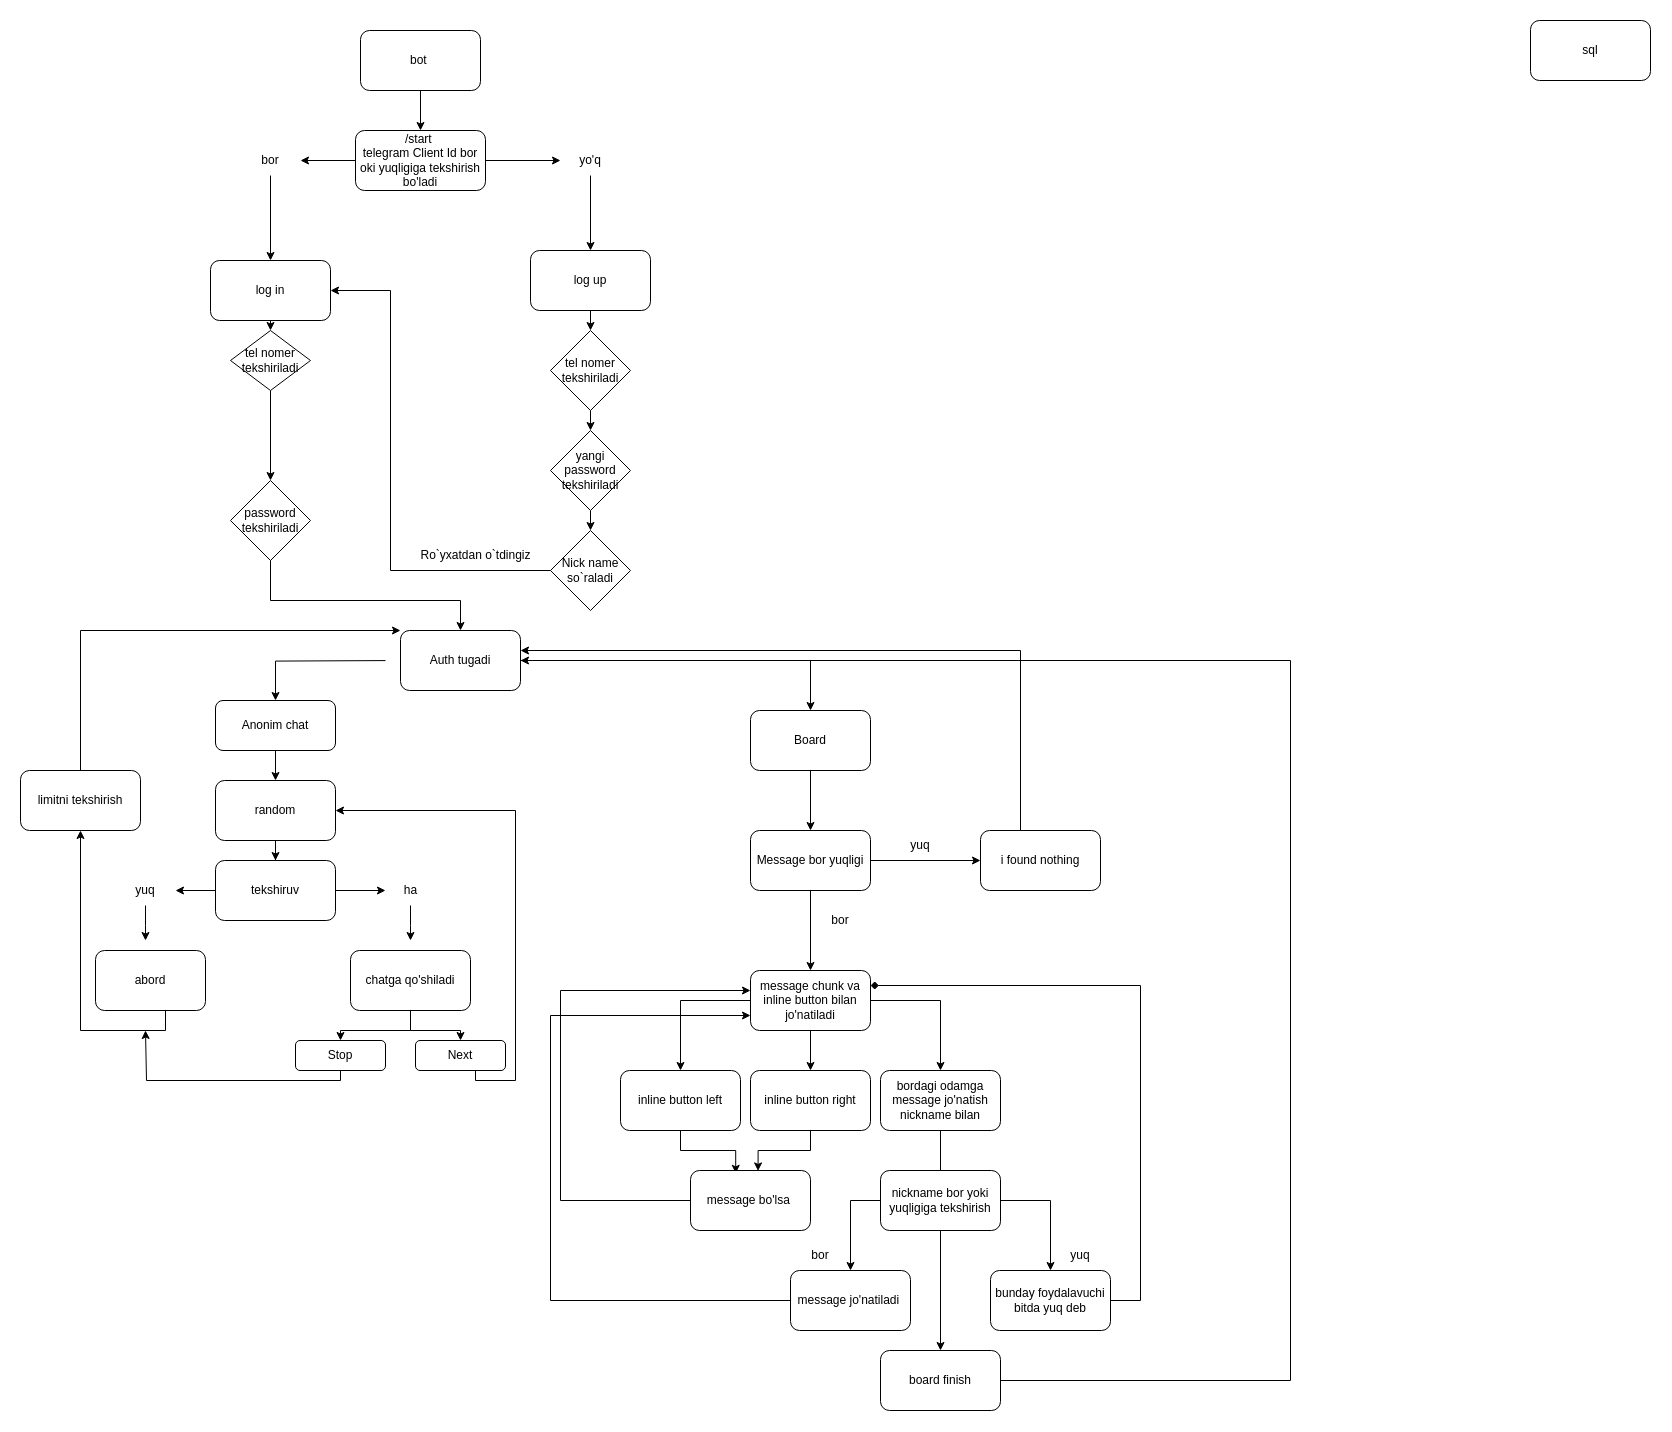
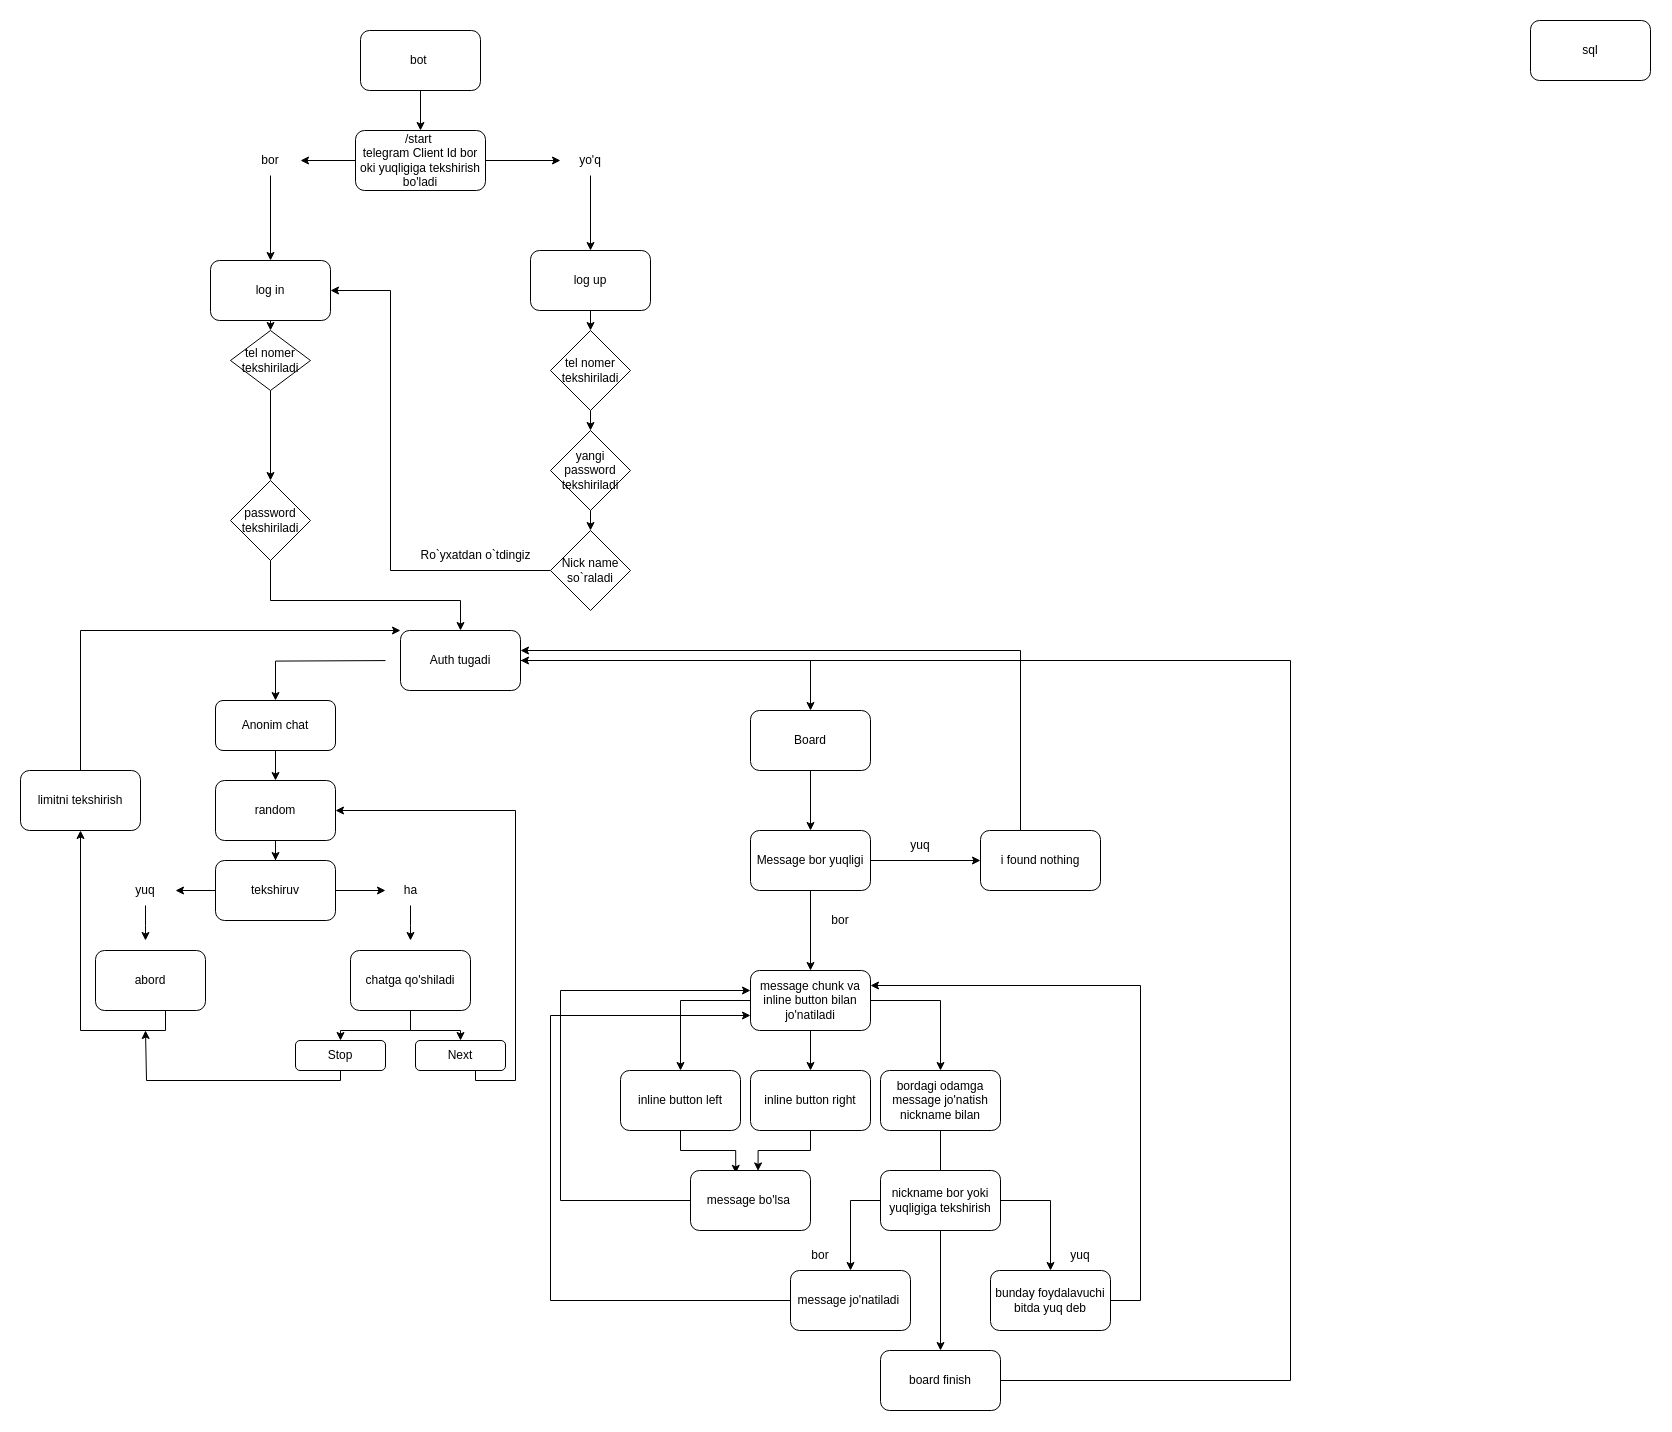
edge "bunday foydalavuchi bitda yuq deb" -> "message chunk va inline button bilan jo'natiladi": arrowhead diamond -> classic
